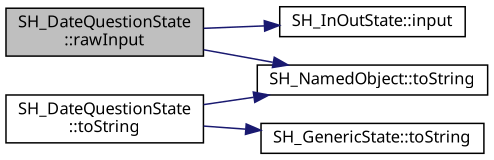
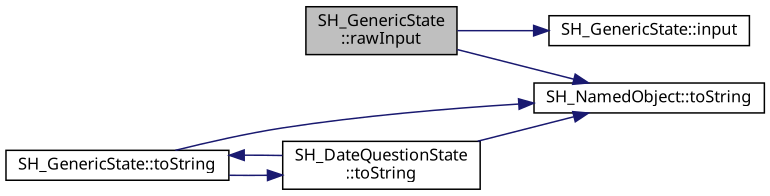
node "SH_InOutState::input": label "SH_InOutState::input" -> "SH_GenericState::input"
node "SH_DateQuestionState ::rawInput": label "SH_DateQuestionState ::rawInput" -> "SH_GenericState ::rawInput"
edge "SH_GenericState::toString" -> "SH_NamedObject::toString": added
edge "SH_GenericState::toString" -> "SH_DateQuestionState ::toString": added
